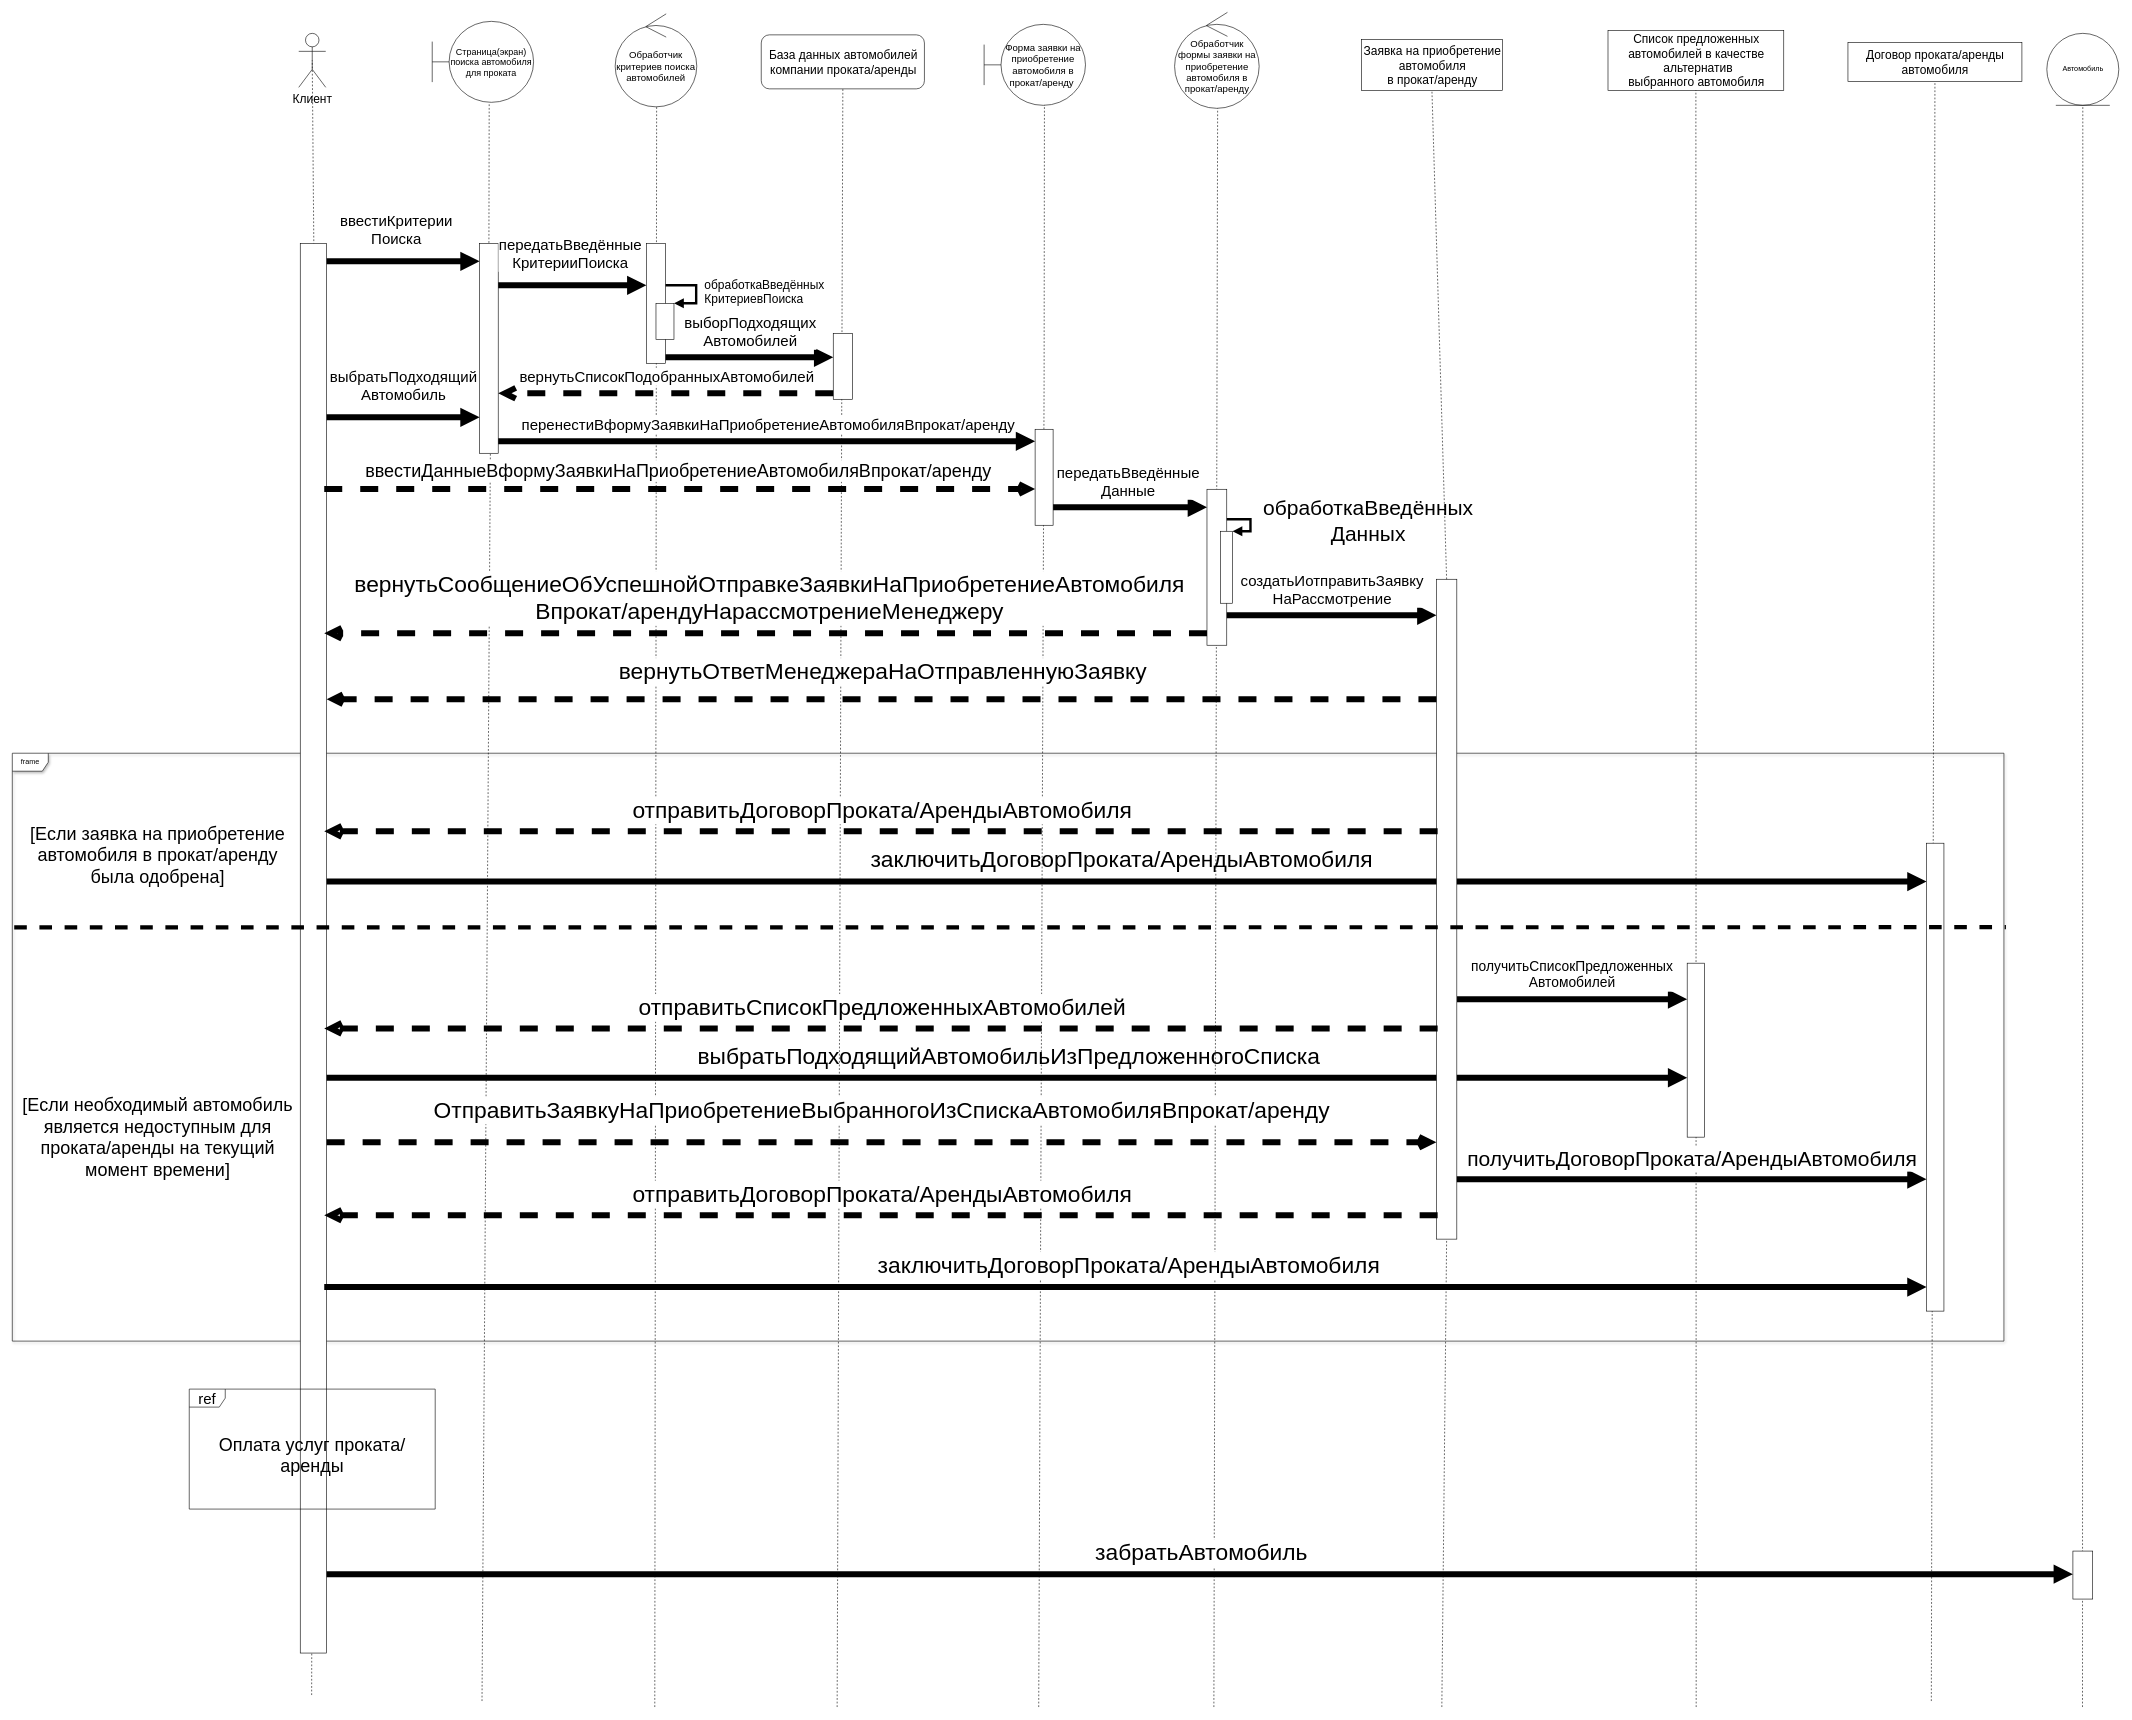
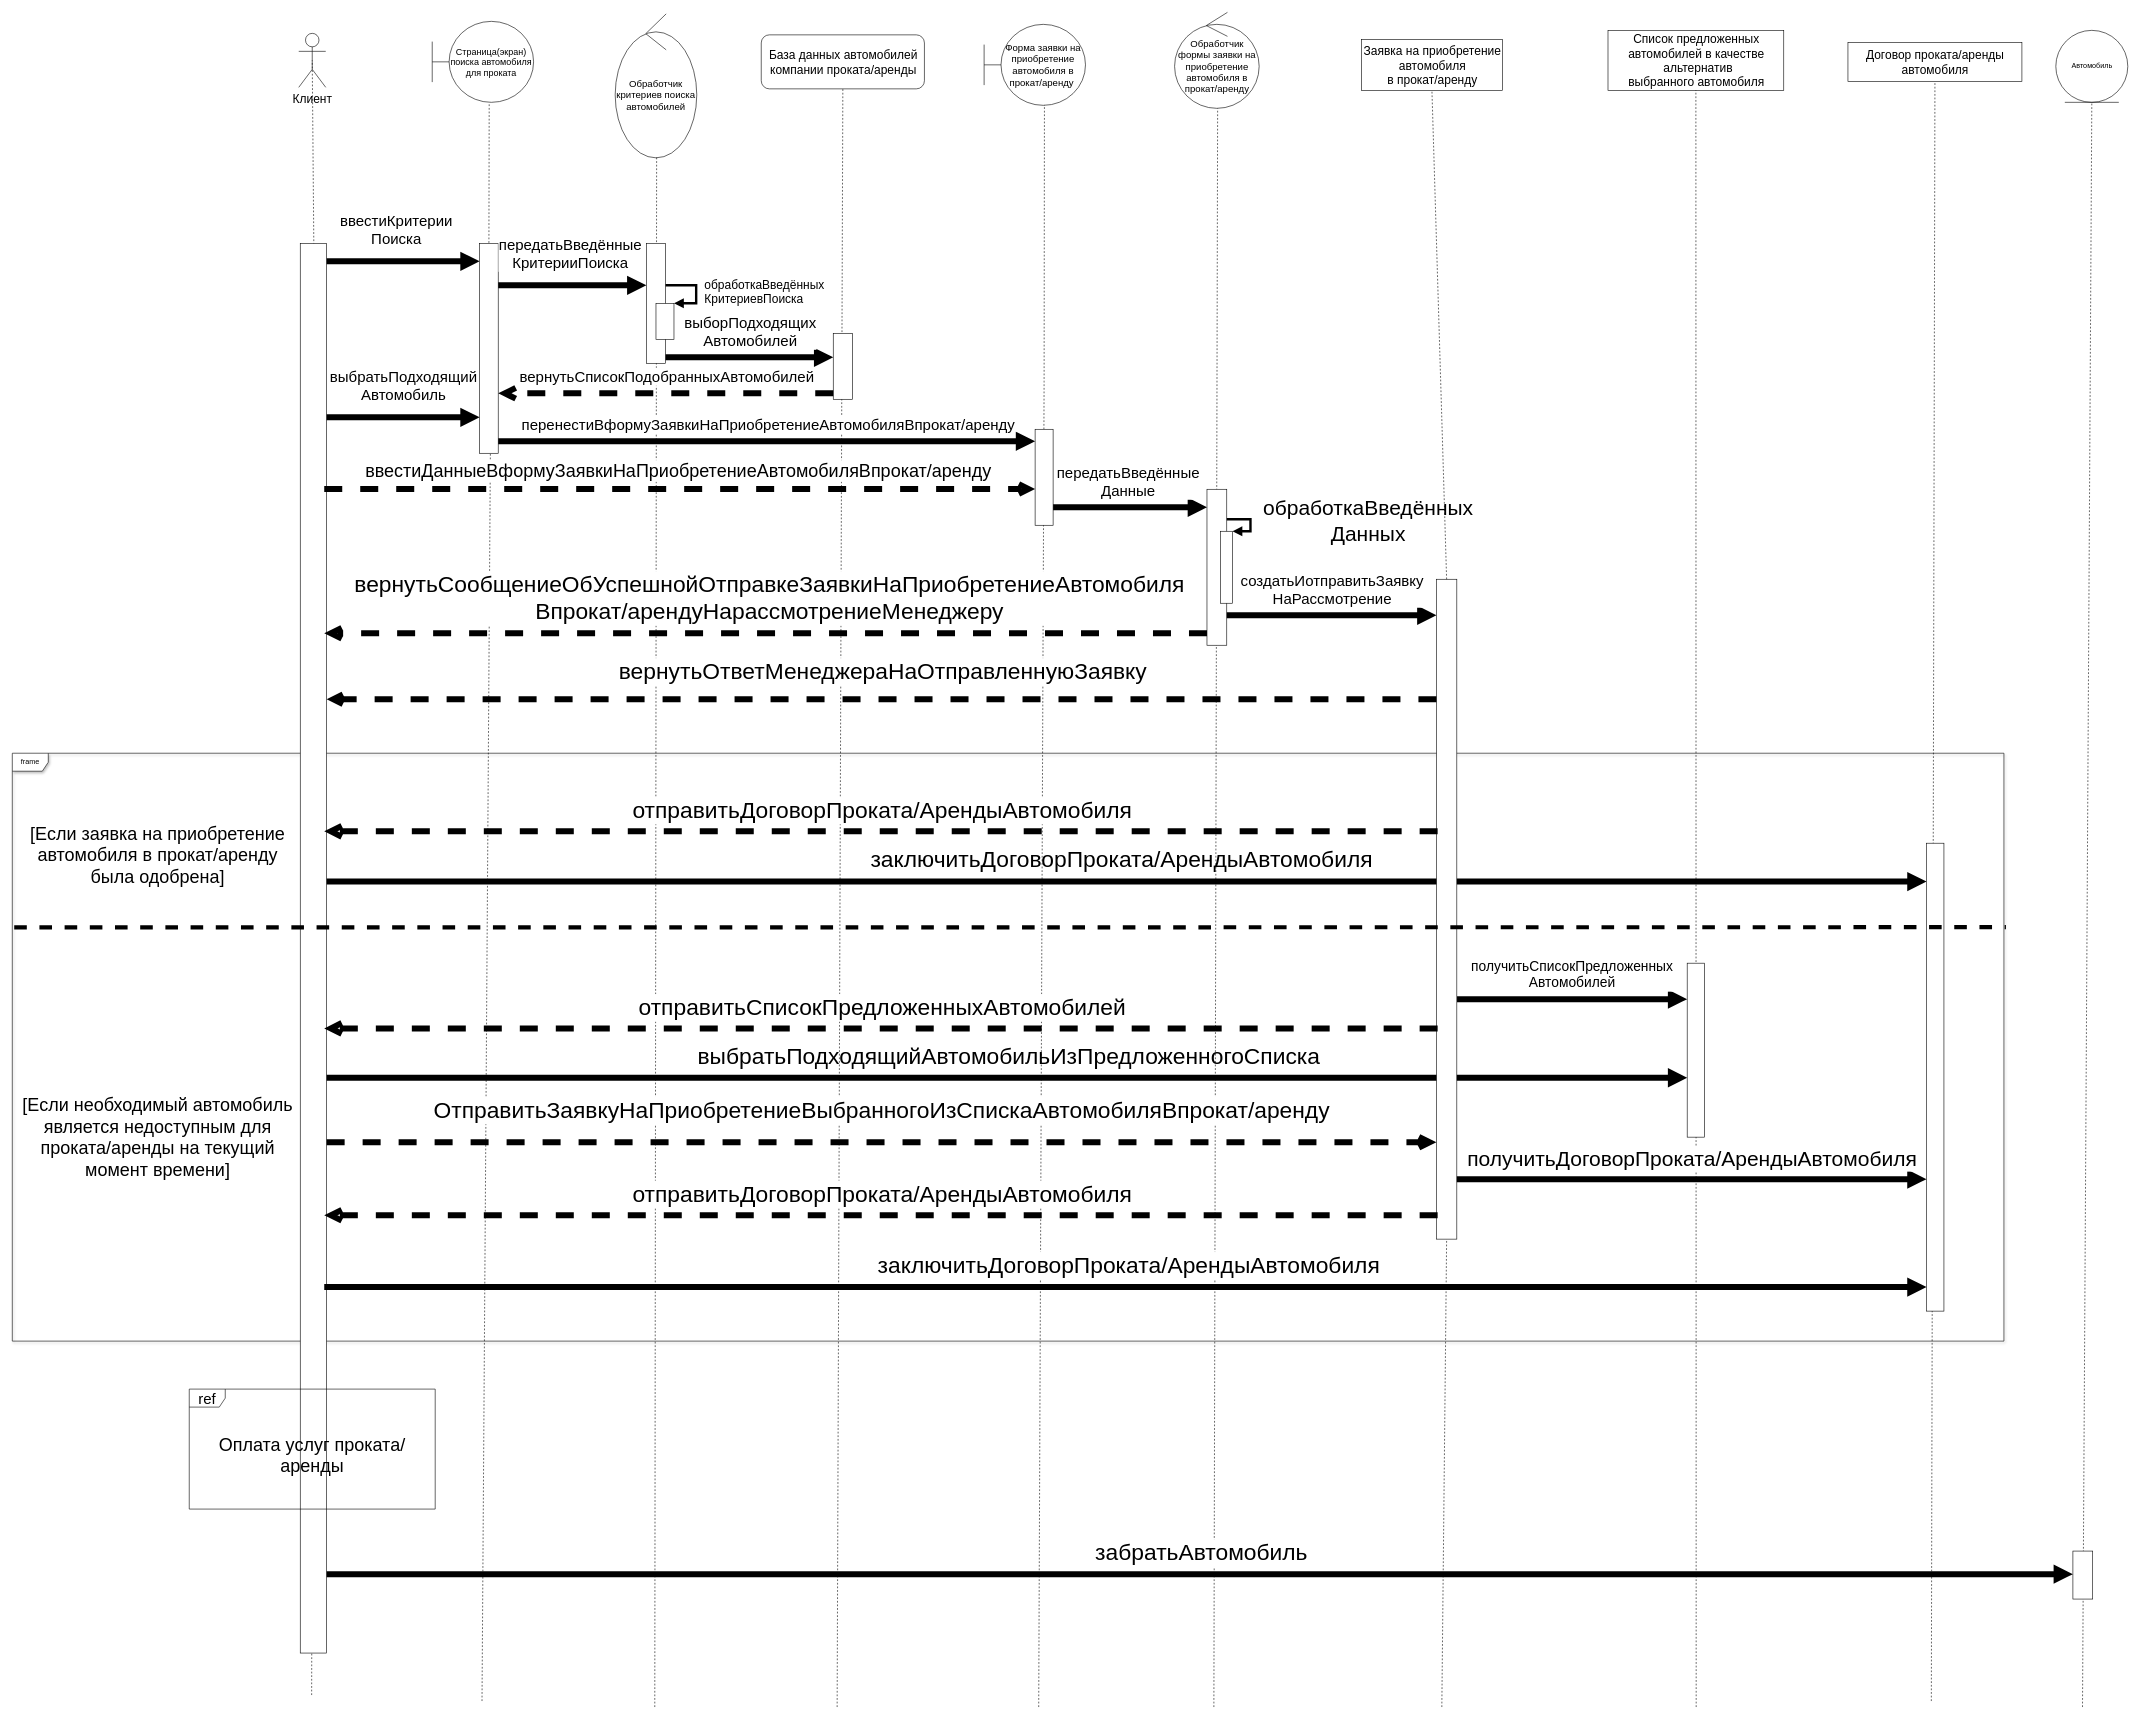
node "Обработчик критериев поиска автомобилей": size 82x93 -> 82x144
node "Автомобиль": moved (2083, 69) -> (2092, 66)
